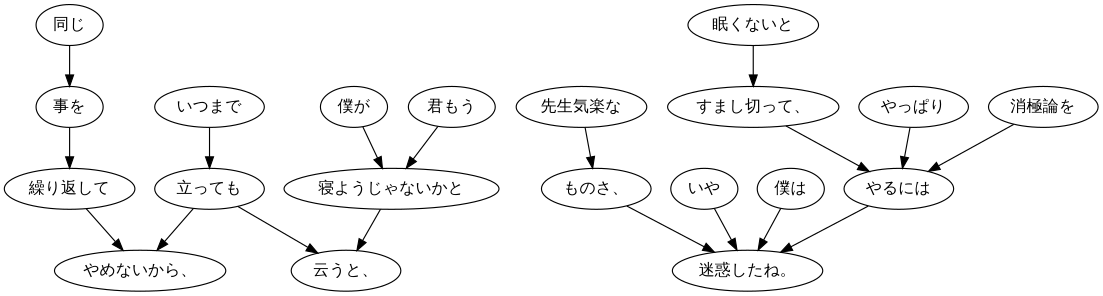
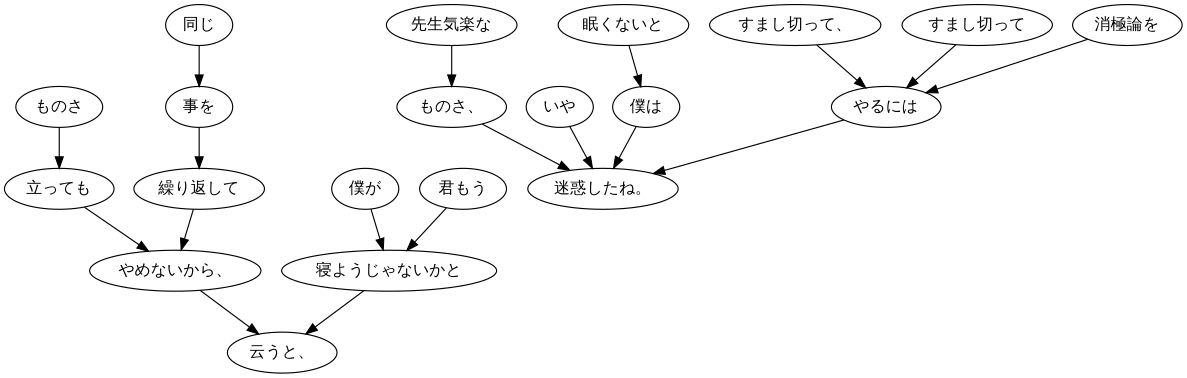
edge "眠くないと" -> "すまし切って、": now "眠くないと" -> "僕は"
node "いつまで": label "いつまで" -> "ものさ"
node "やっぱり": label "やっぱり" -> "すまし切って"
edge "立っても" -> "云うと、": now "やめないから、" -> "云うと、"
